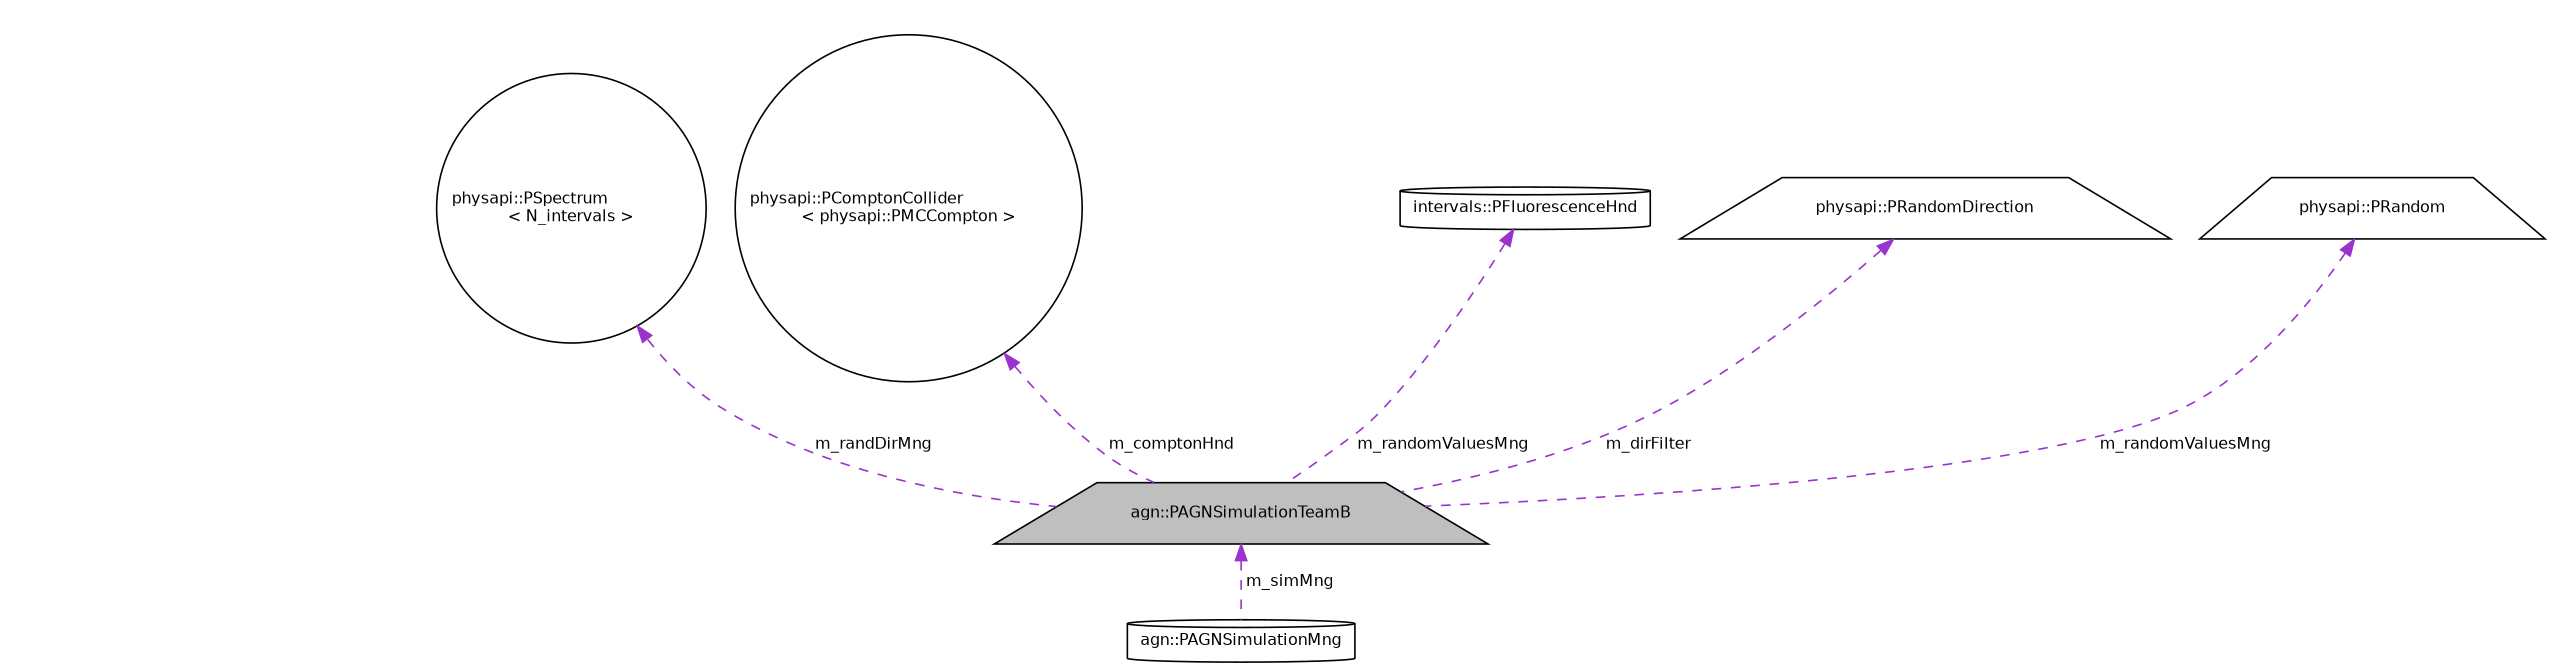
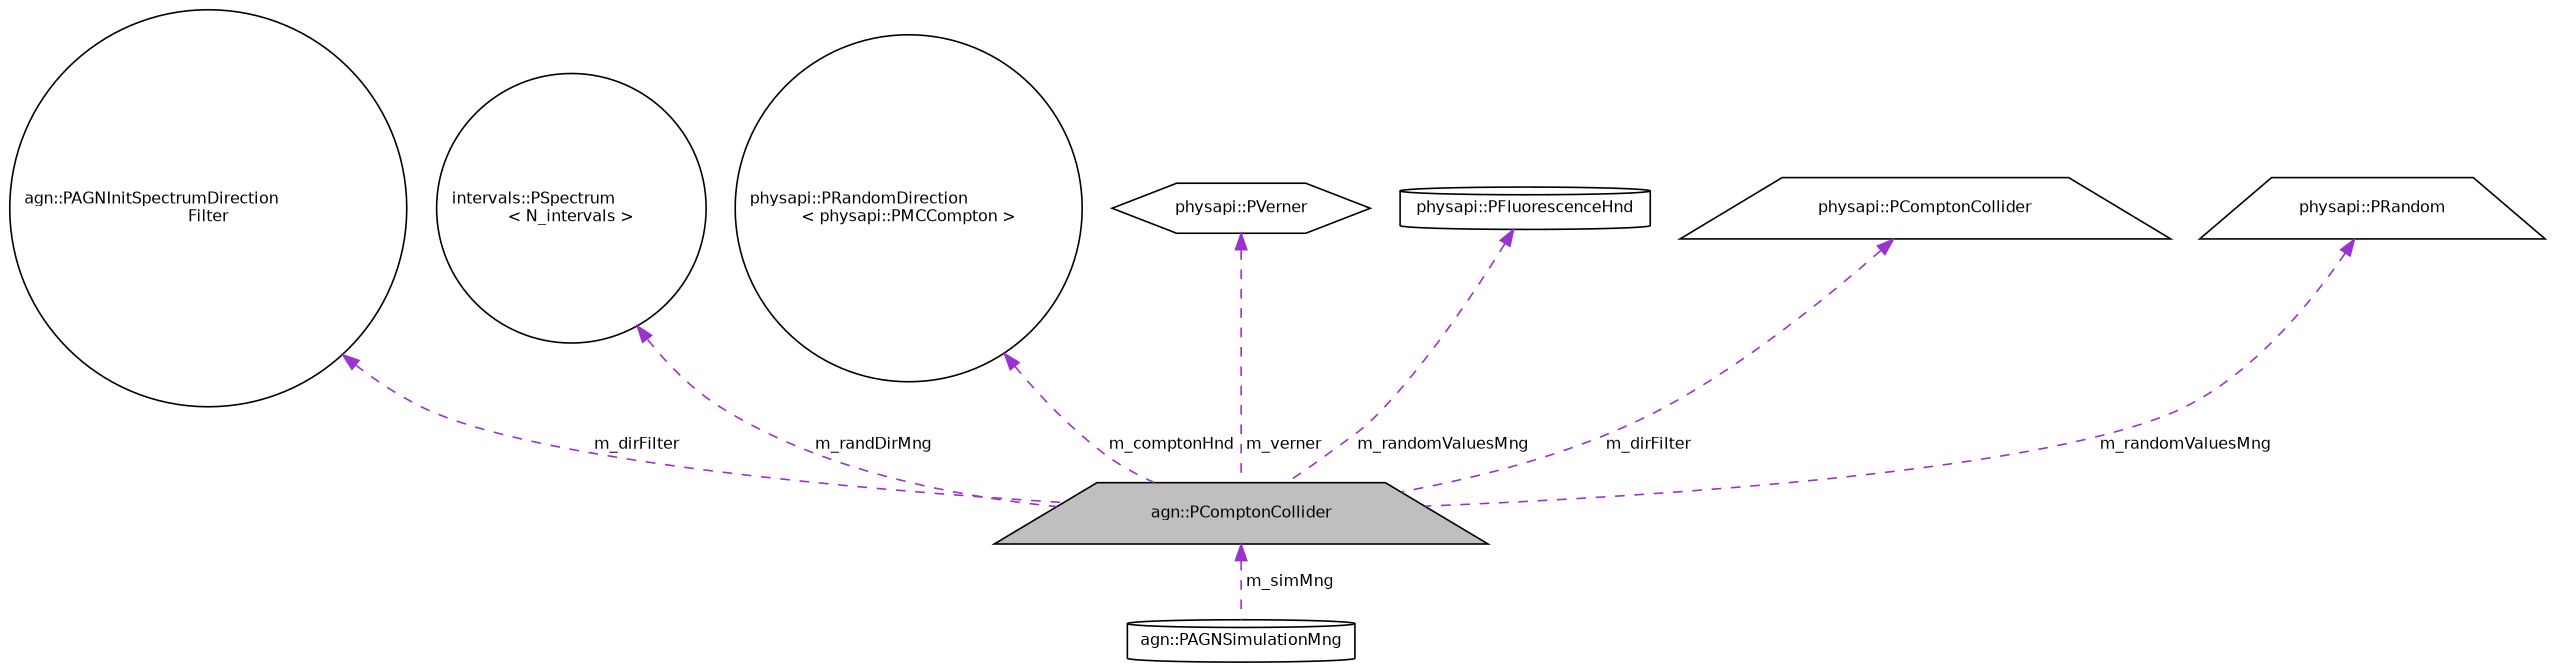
node "agn::PAGNInitSpectrumDirection Filter": added
node "physapi::PSpectrum < N_intervals >": label "physapi::PSpectrum < N_intervals >" -> "intervals::PSpectrum < N_intervals >"
node "physapi::PComptonCollider < physapi::PMCCompton >": label "physapi::PComptonCollider < physapi::PMCCompton >" -> "physapi::PRandomDirection < physapi::PMCCompton >"
node "physapi::PVerner": added
node "intervals::PFluorescenceHnd": label "intervals::PFluorescenceHnd" -> "physapi::PFluorescenceHnd"
node "physapi::PRandomDirection": label "physapi::PRandomDirection" -> "physapi::PComptonCollider"
node "agn::PAGNSimulationTeamB": label "agn::PAGNSimulationTeamB" -> "agn::PComptonCollider"
